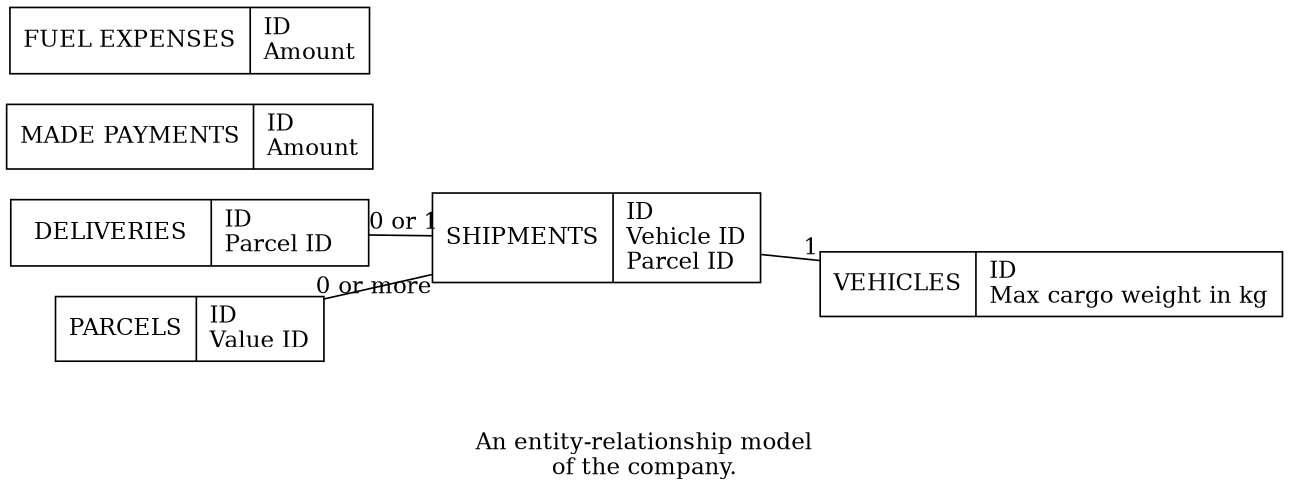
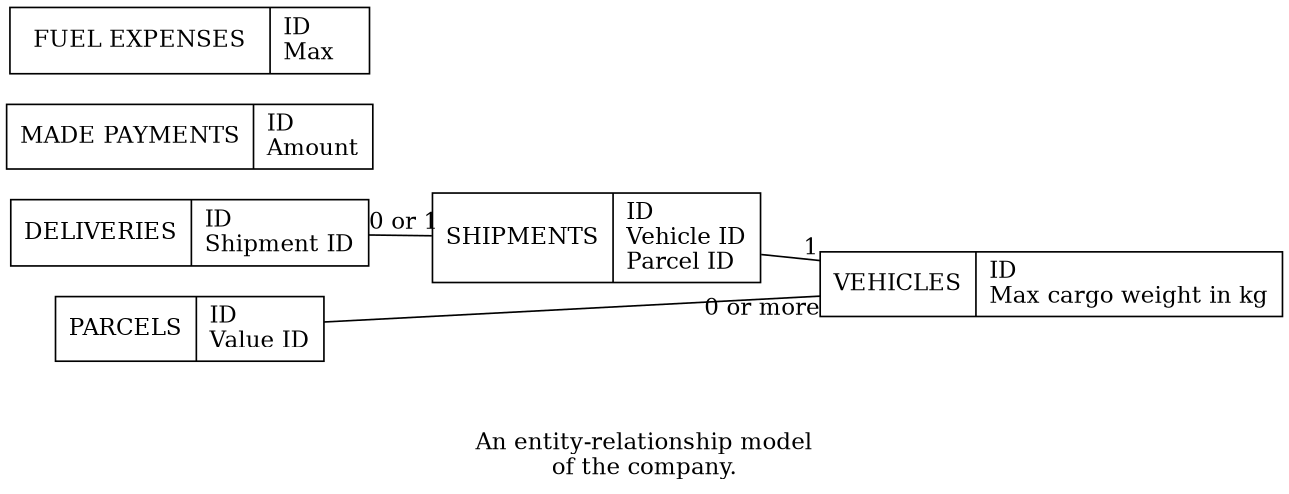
node "FUEL EXPENSES": text "Amount" -> "Max"
node "DELIVERIES": text "Parcel ID" -> "Shipment ID"
edge "SHIPMENTS" -- "PARCELS": now "VEHICLES" -- "PARCELS"
